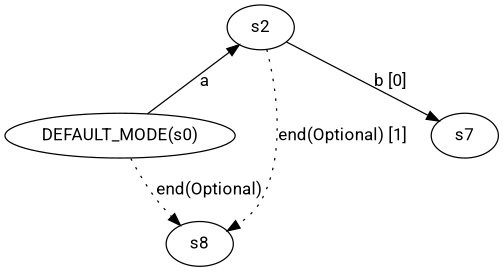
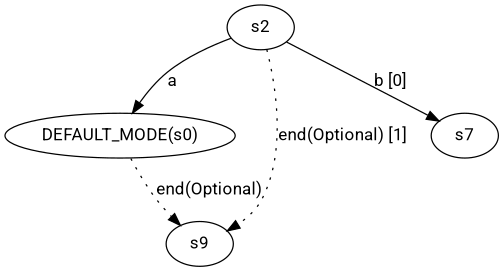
edge "DEFAULT_MODE(s0)" -> "s2": reversed
node "s8": label "s8" -> "s9"
